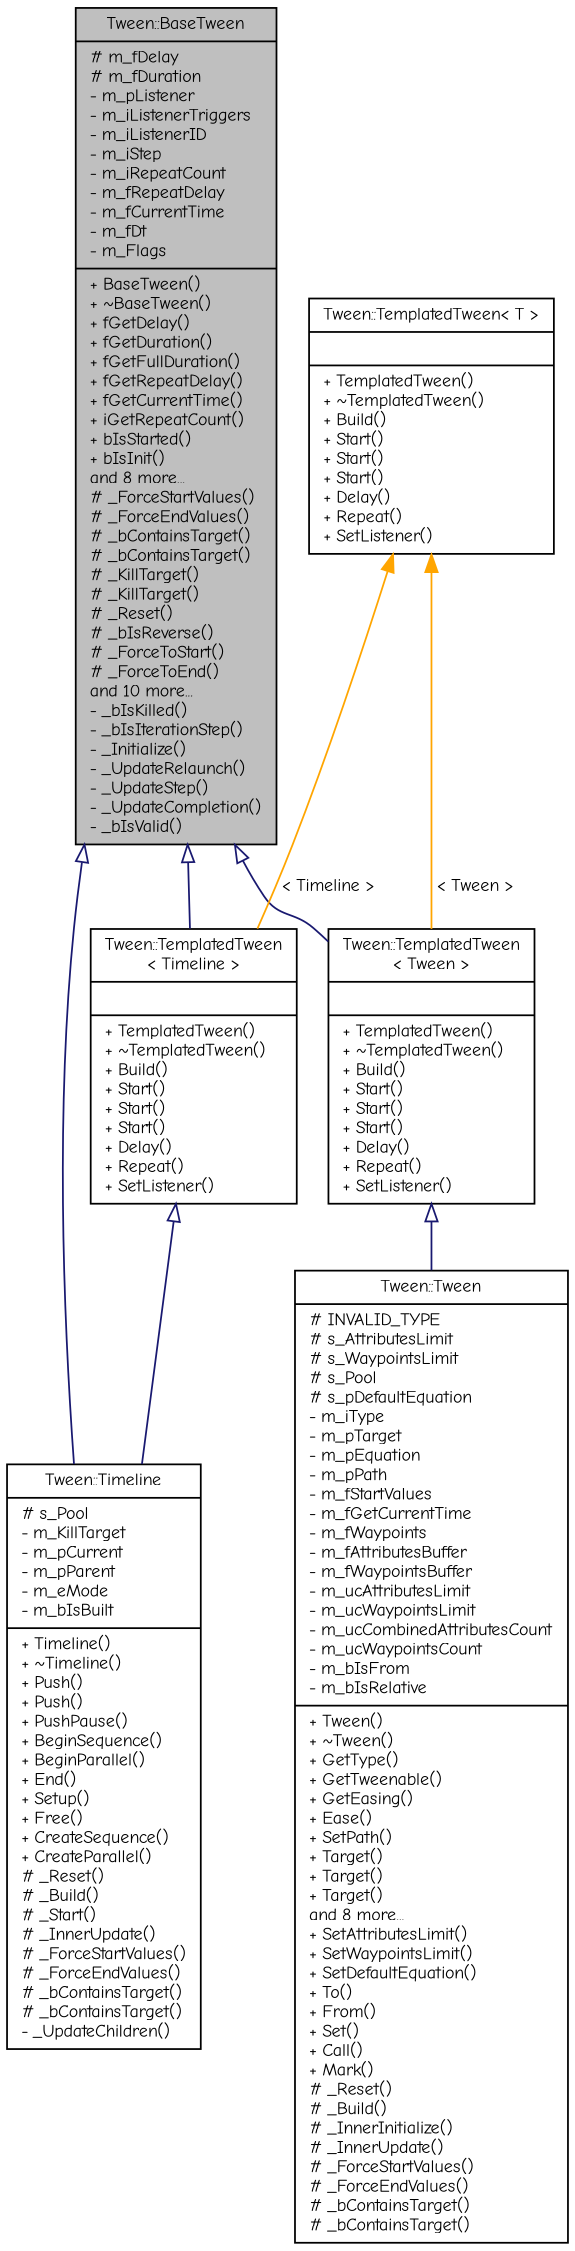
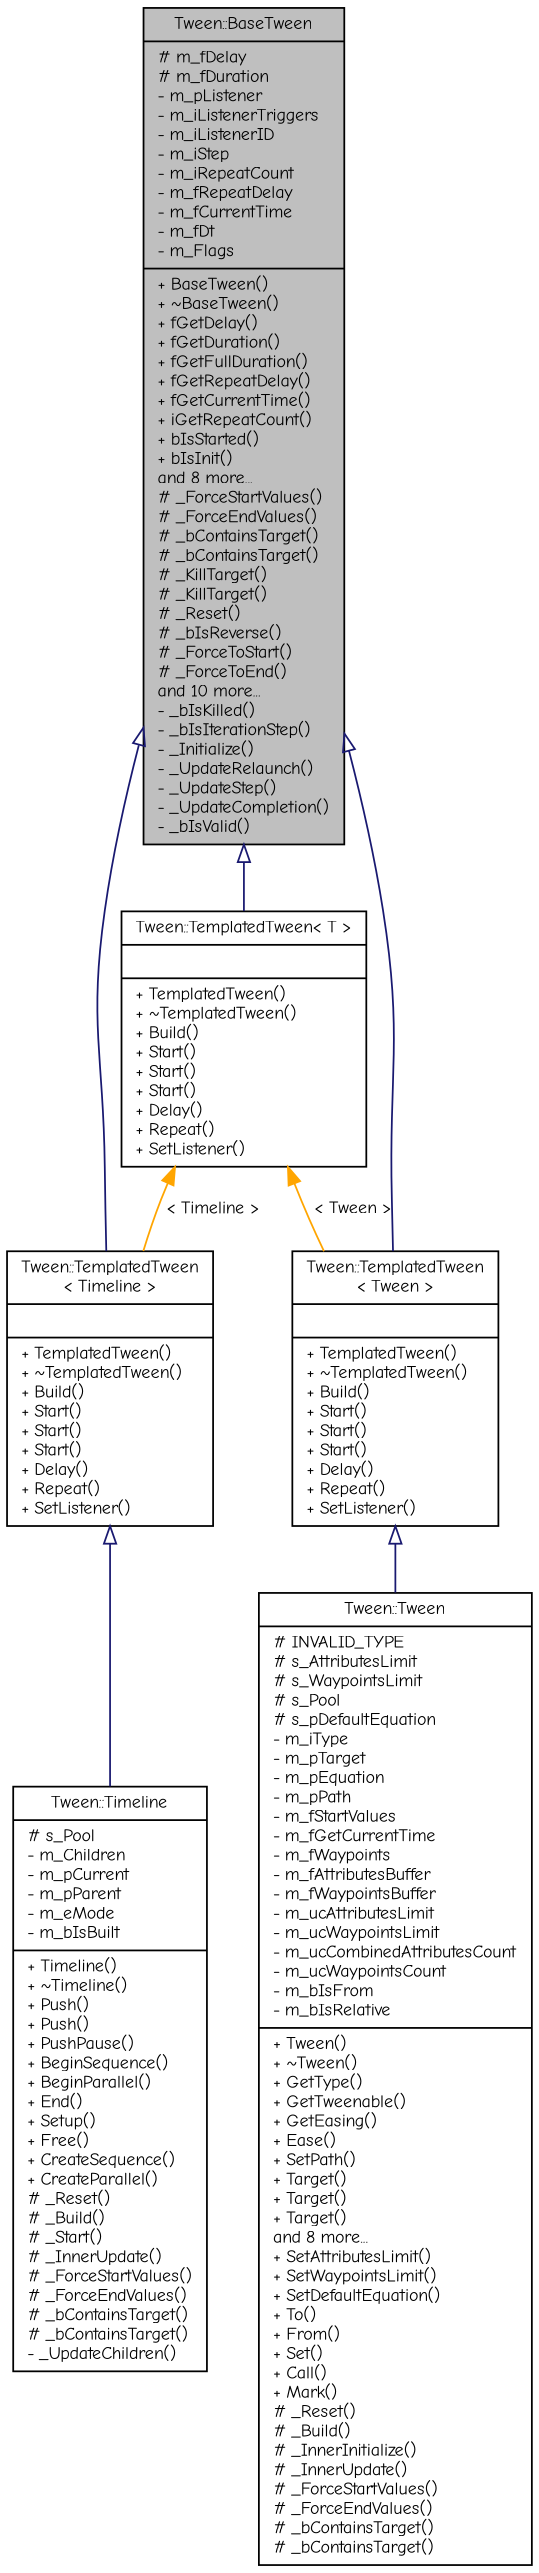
edge "Tween::Timeline" -> "Tween::BaseTween": now "Tween::TemplatedTween< T >" -> "Tween::BaseTween"
node "Tween::Timeline": text "- m_KillTarget" -> "- m_Children"
